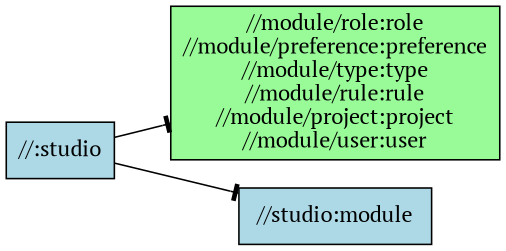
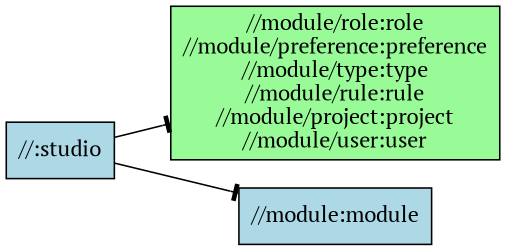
node "//studio:module": label "//studio:module" -> "//module:module"
